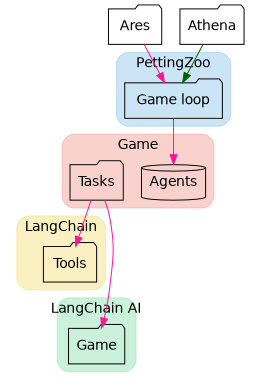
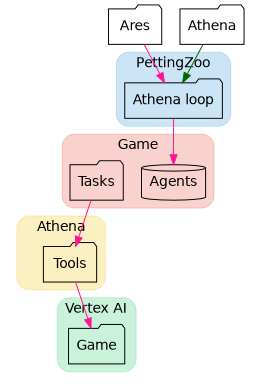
node "Game loop": label "Game loop" -> "Athena loop"
cluster "LangChain": label "LangChain" -> "Athena"
edge "Tasks" -> "Game": now "Tools" -> "Game"
cluster "LangChain AI": label "LangChain AI" -> "Vertex AI"
